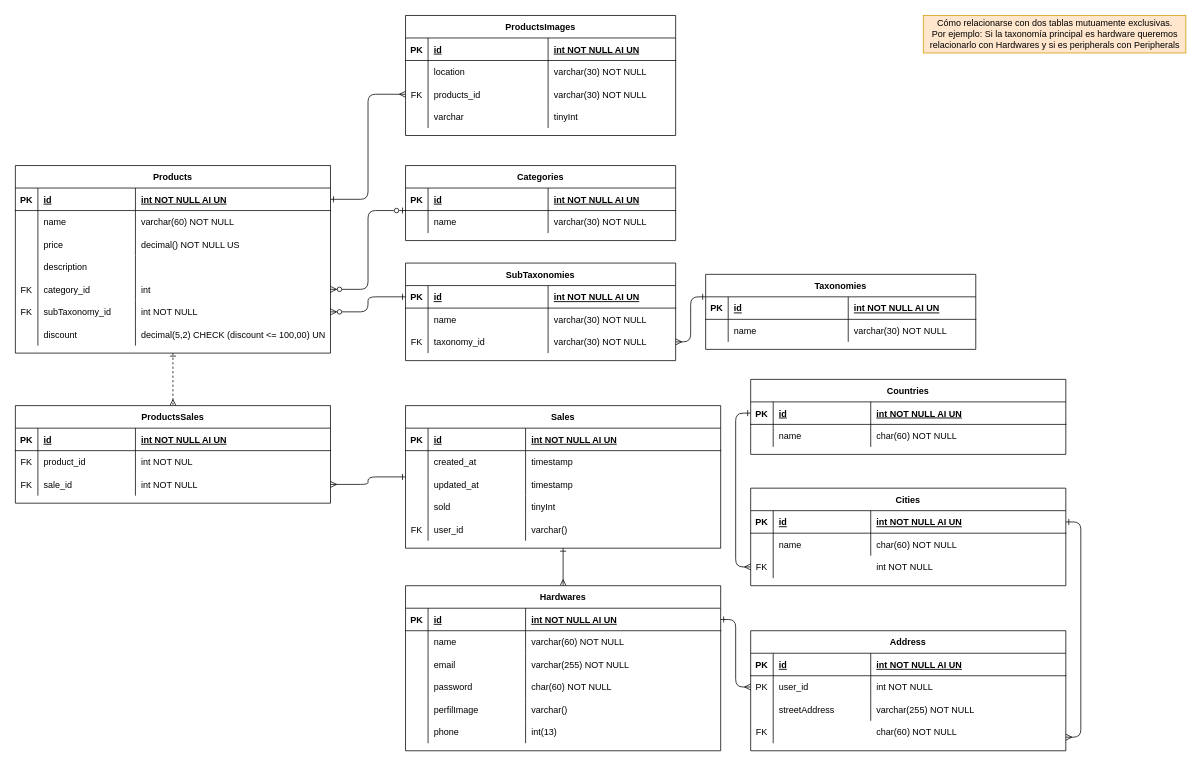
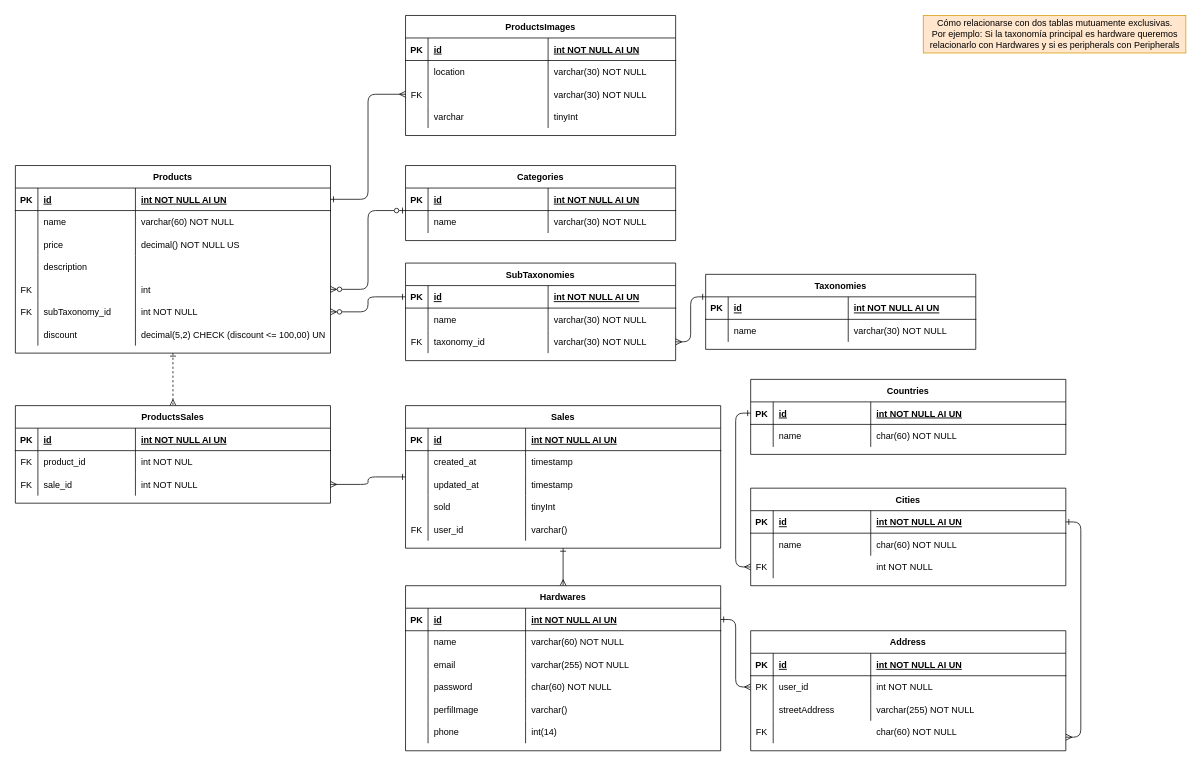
node "products_id": removed
node "category_id": removed
node "int(13)": label "int(13)" -> "int(14)"
